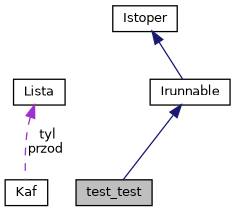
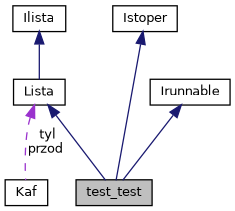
node "Ilista": added
edge "Irunnable" -> "Istoper": now "test_test" -> "Istoper"
edge "test_test" -> "Lista": added
